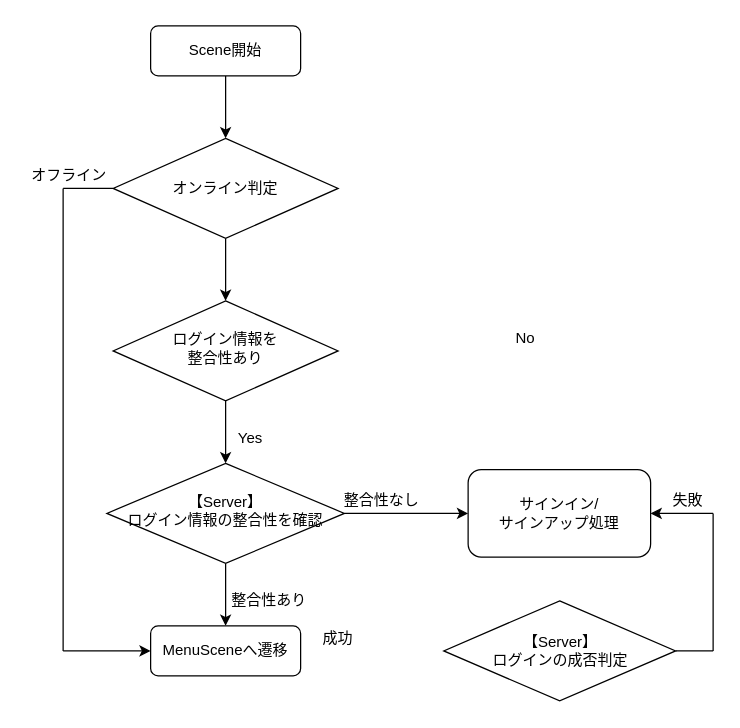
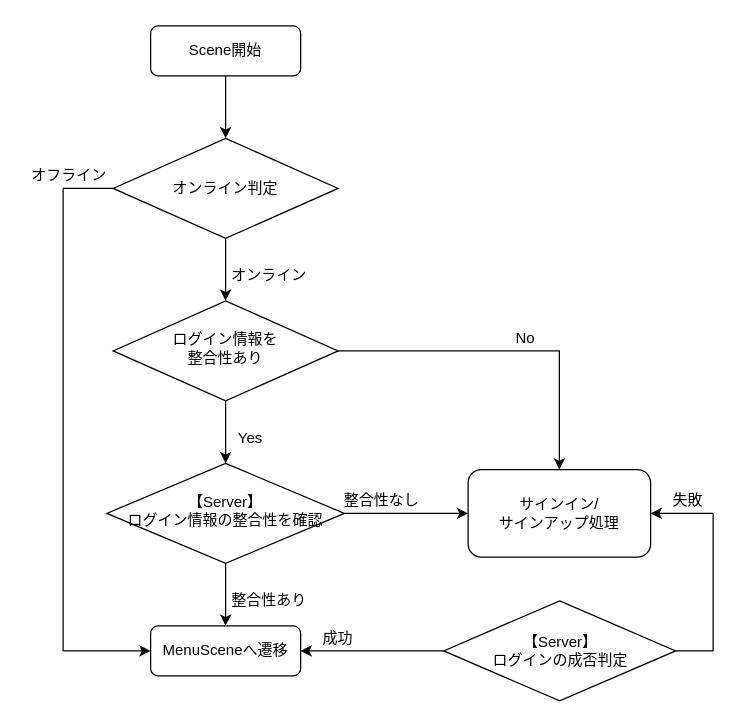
node "オンライン": added
edge "ログイン情報を 整合性あり" -> "サインイン/ サインアップ処理": added
edge "【Server】 ログインの成否判定" -> "MenuSceneへ遷移": added
